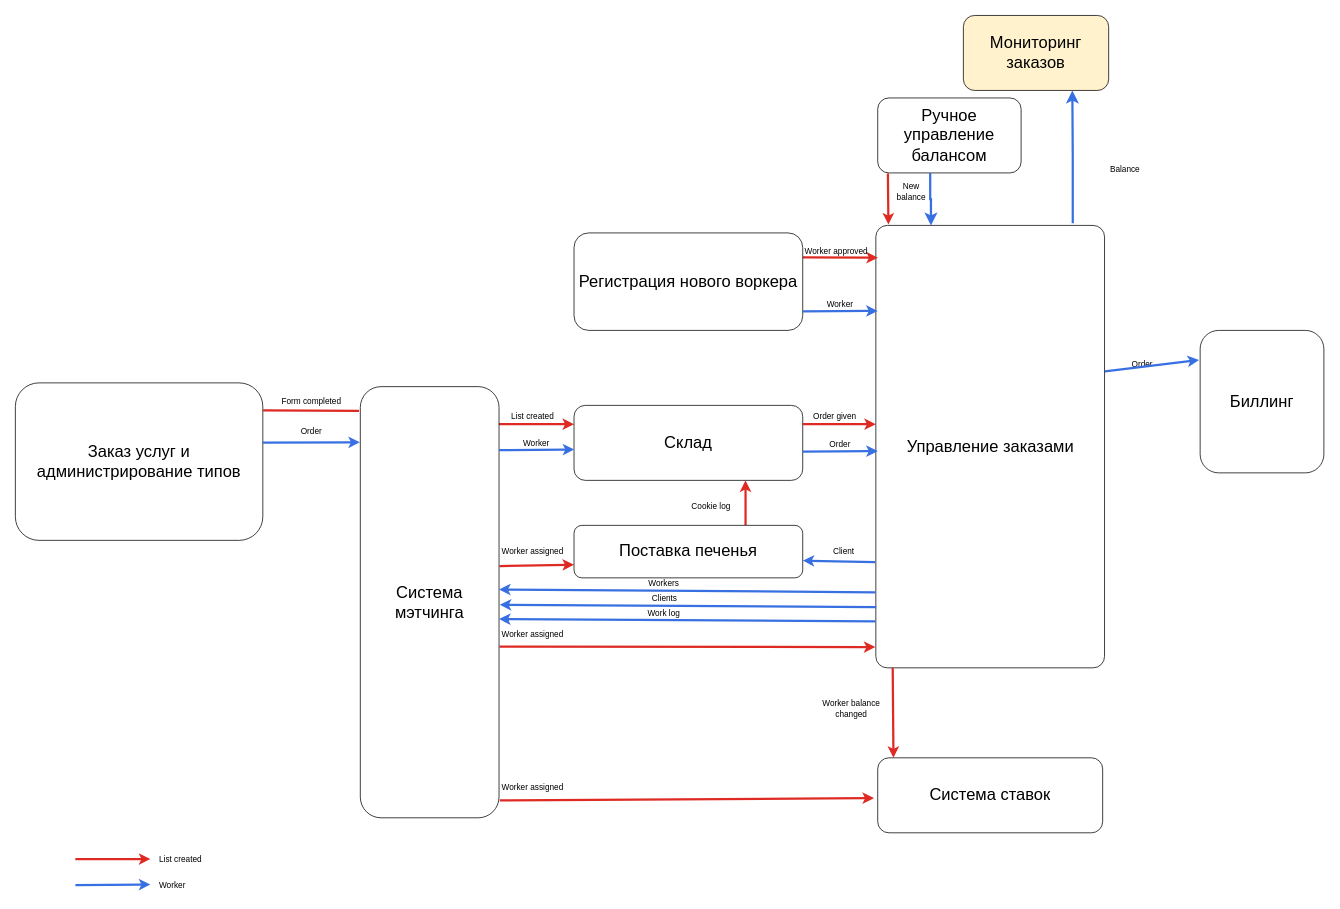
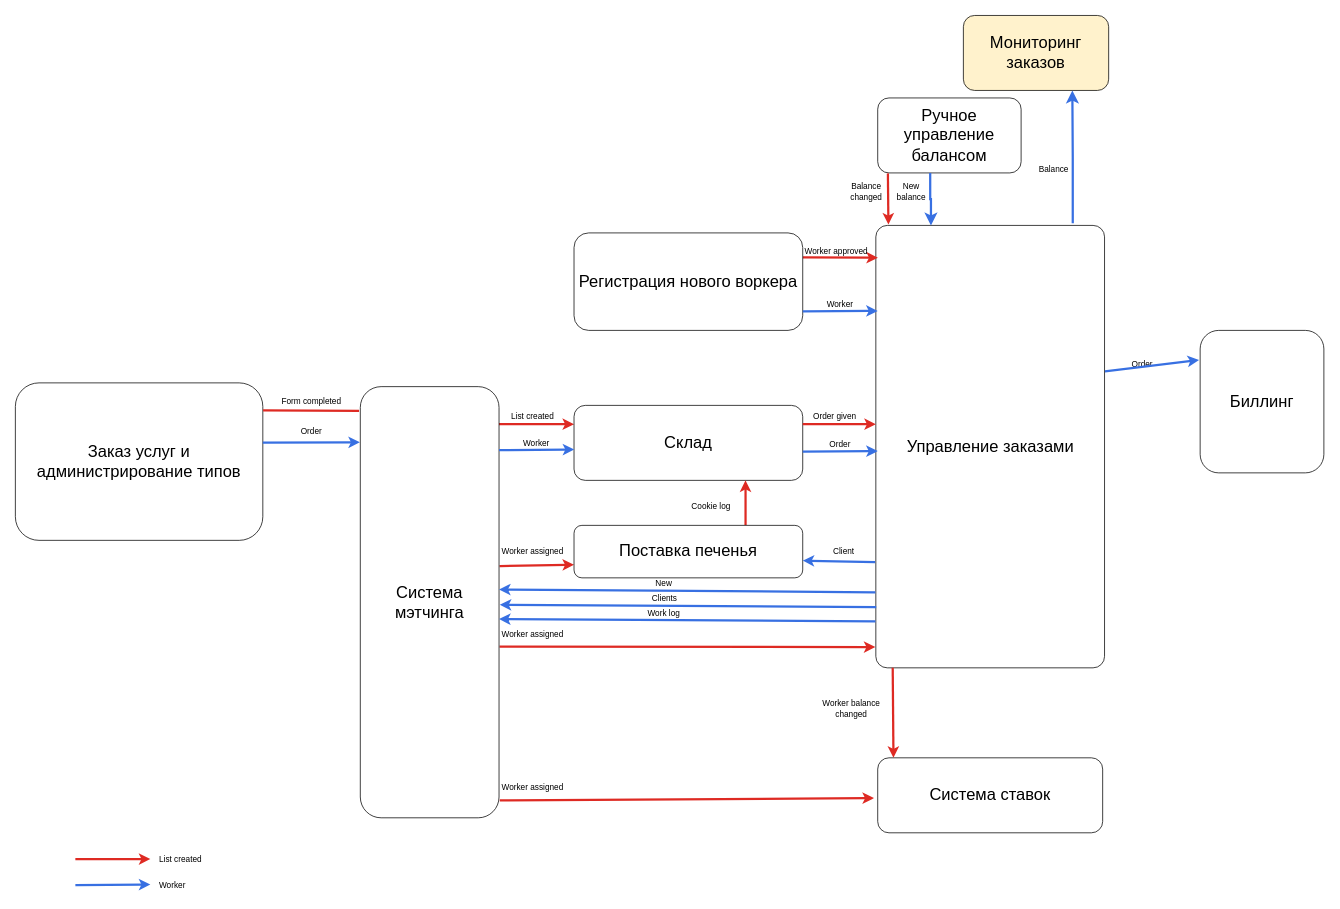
node "Balance": moved (1125, 169) -> (1054, 169)
node "Balance changed": added
node "Workers": label "Workers" -> "New"
